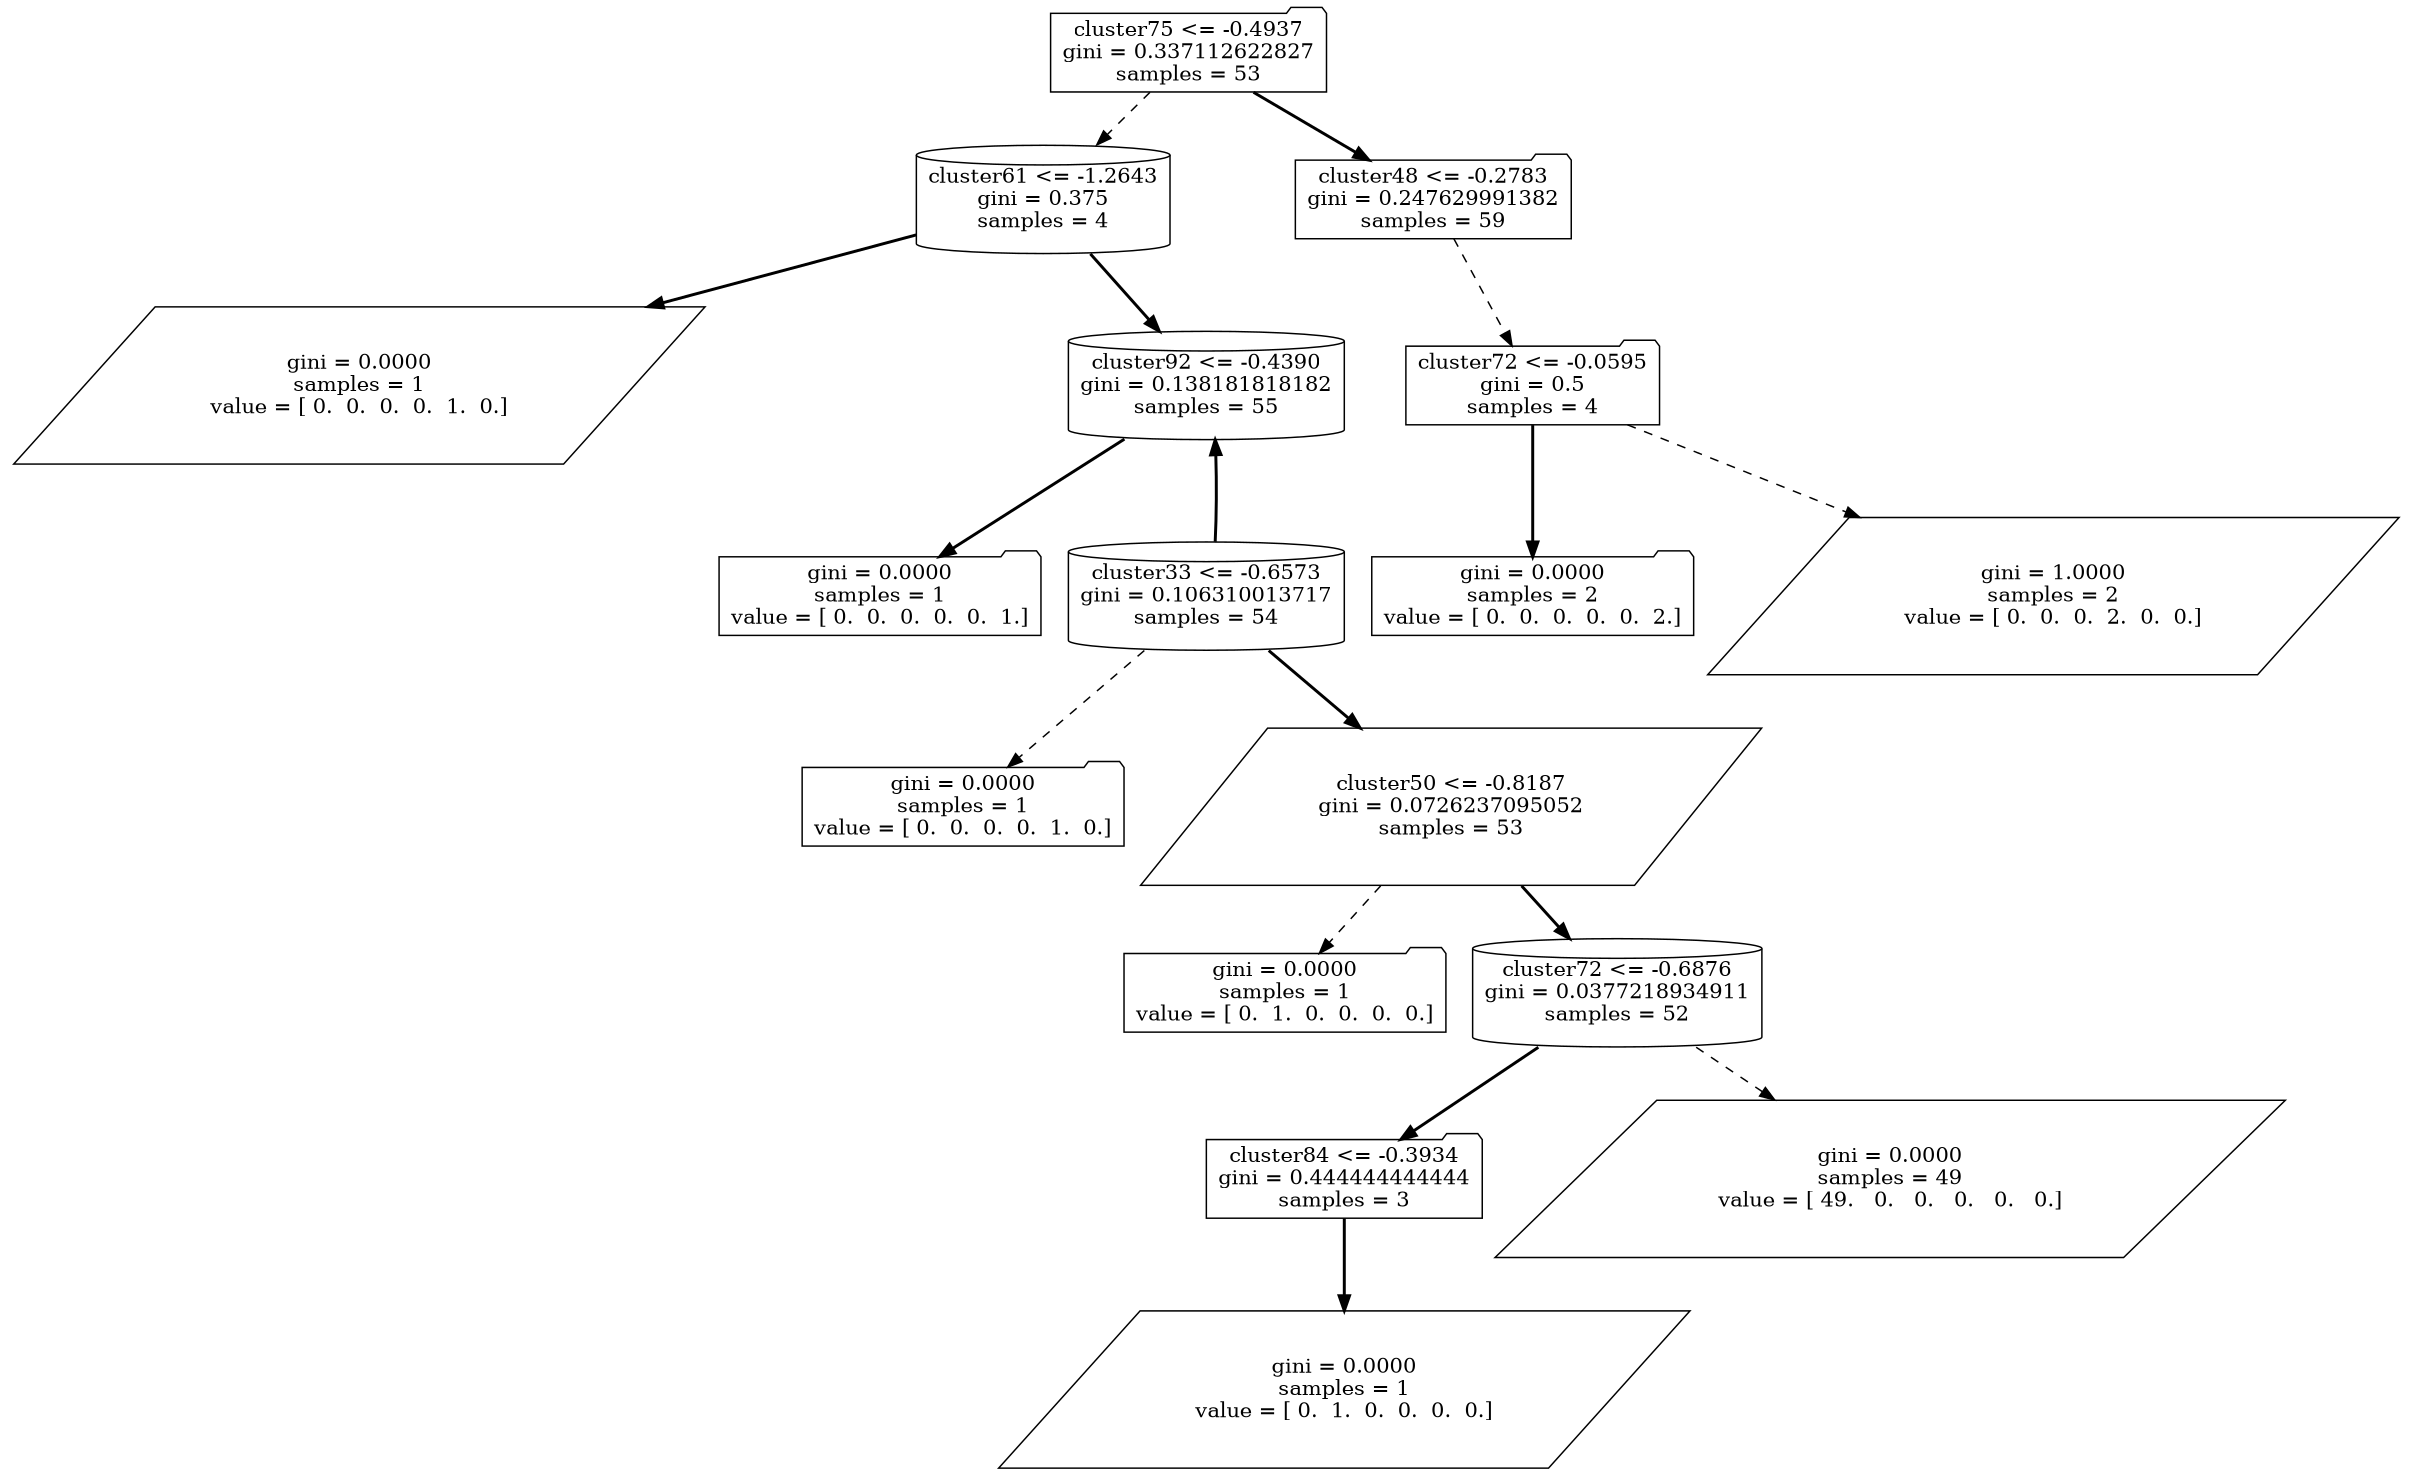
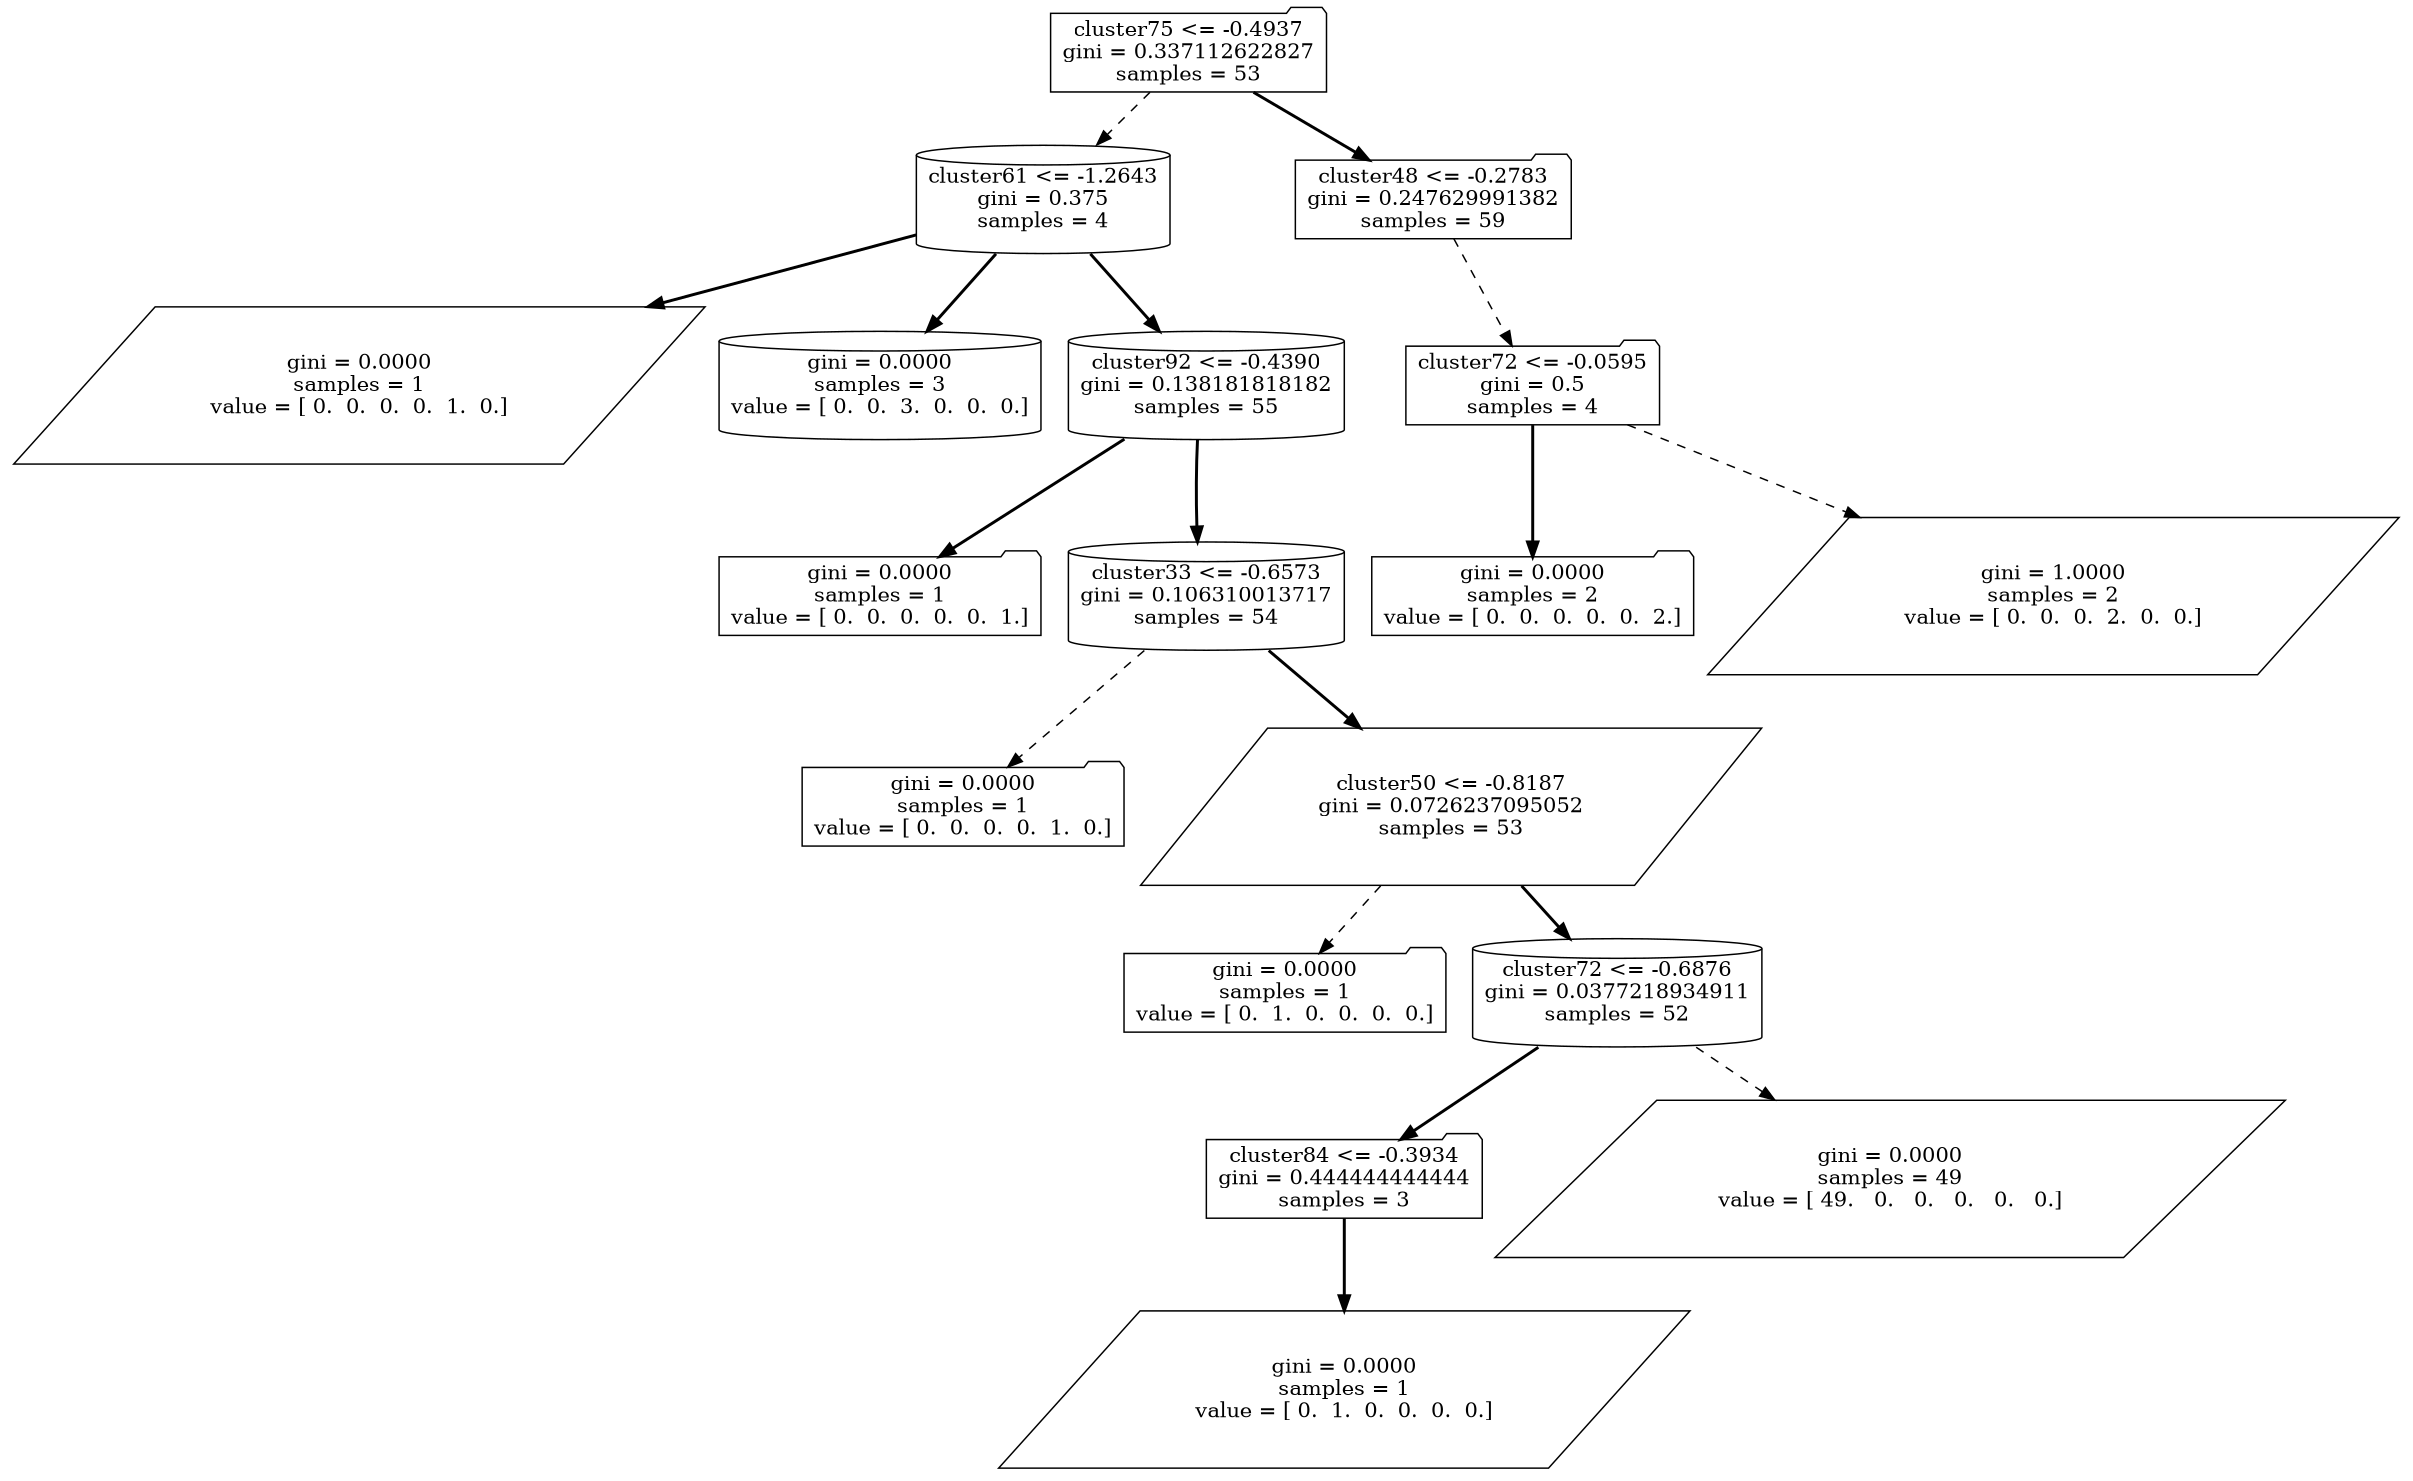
node "gini = 0.0000 samples = 3 value = [ 0.  0.  3.  0.  0.  0.]": added
edge "cluster33 <= -0.6573 gini = 0.106310013717 samples = 54" -> "cluster92 <= -0.4390 gini = 0.138181818182 samples = 55": reversed
